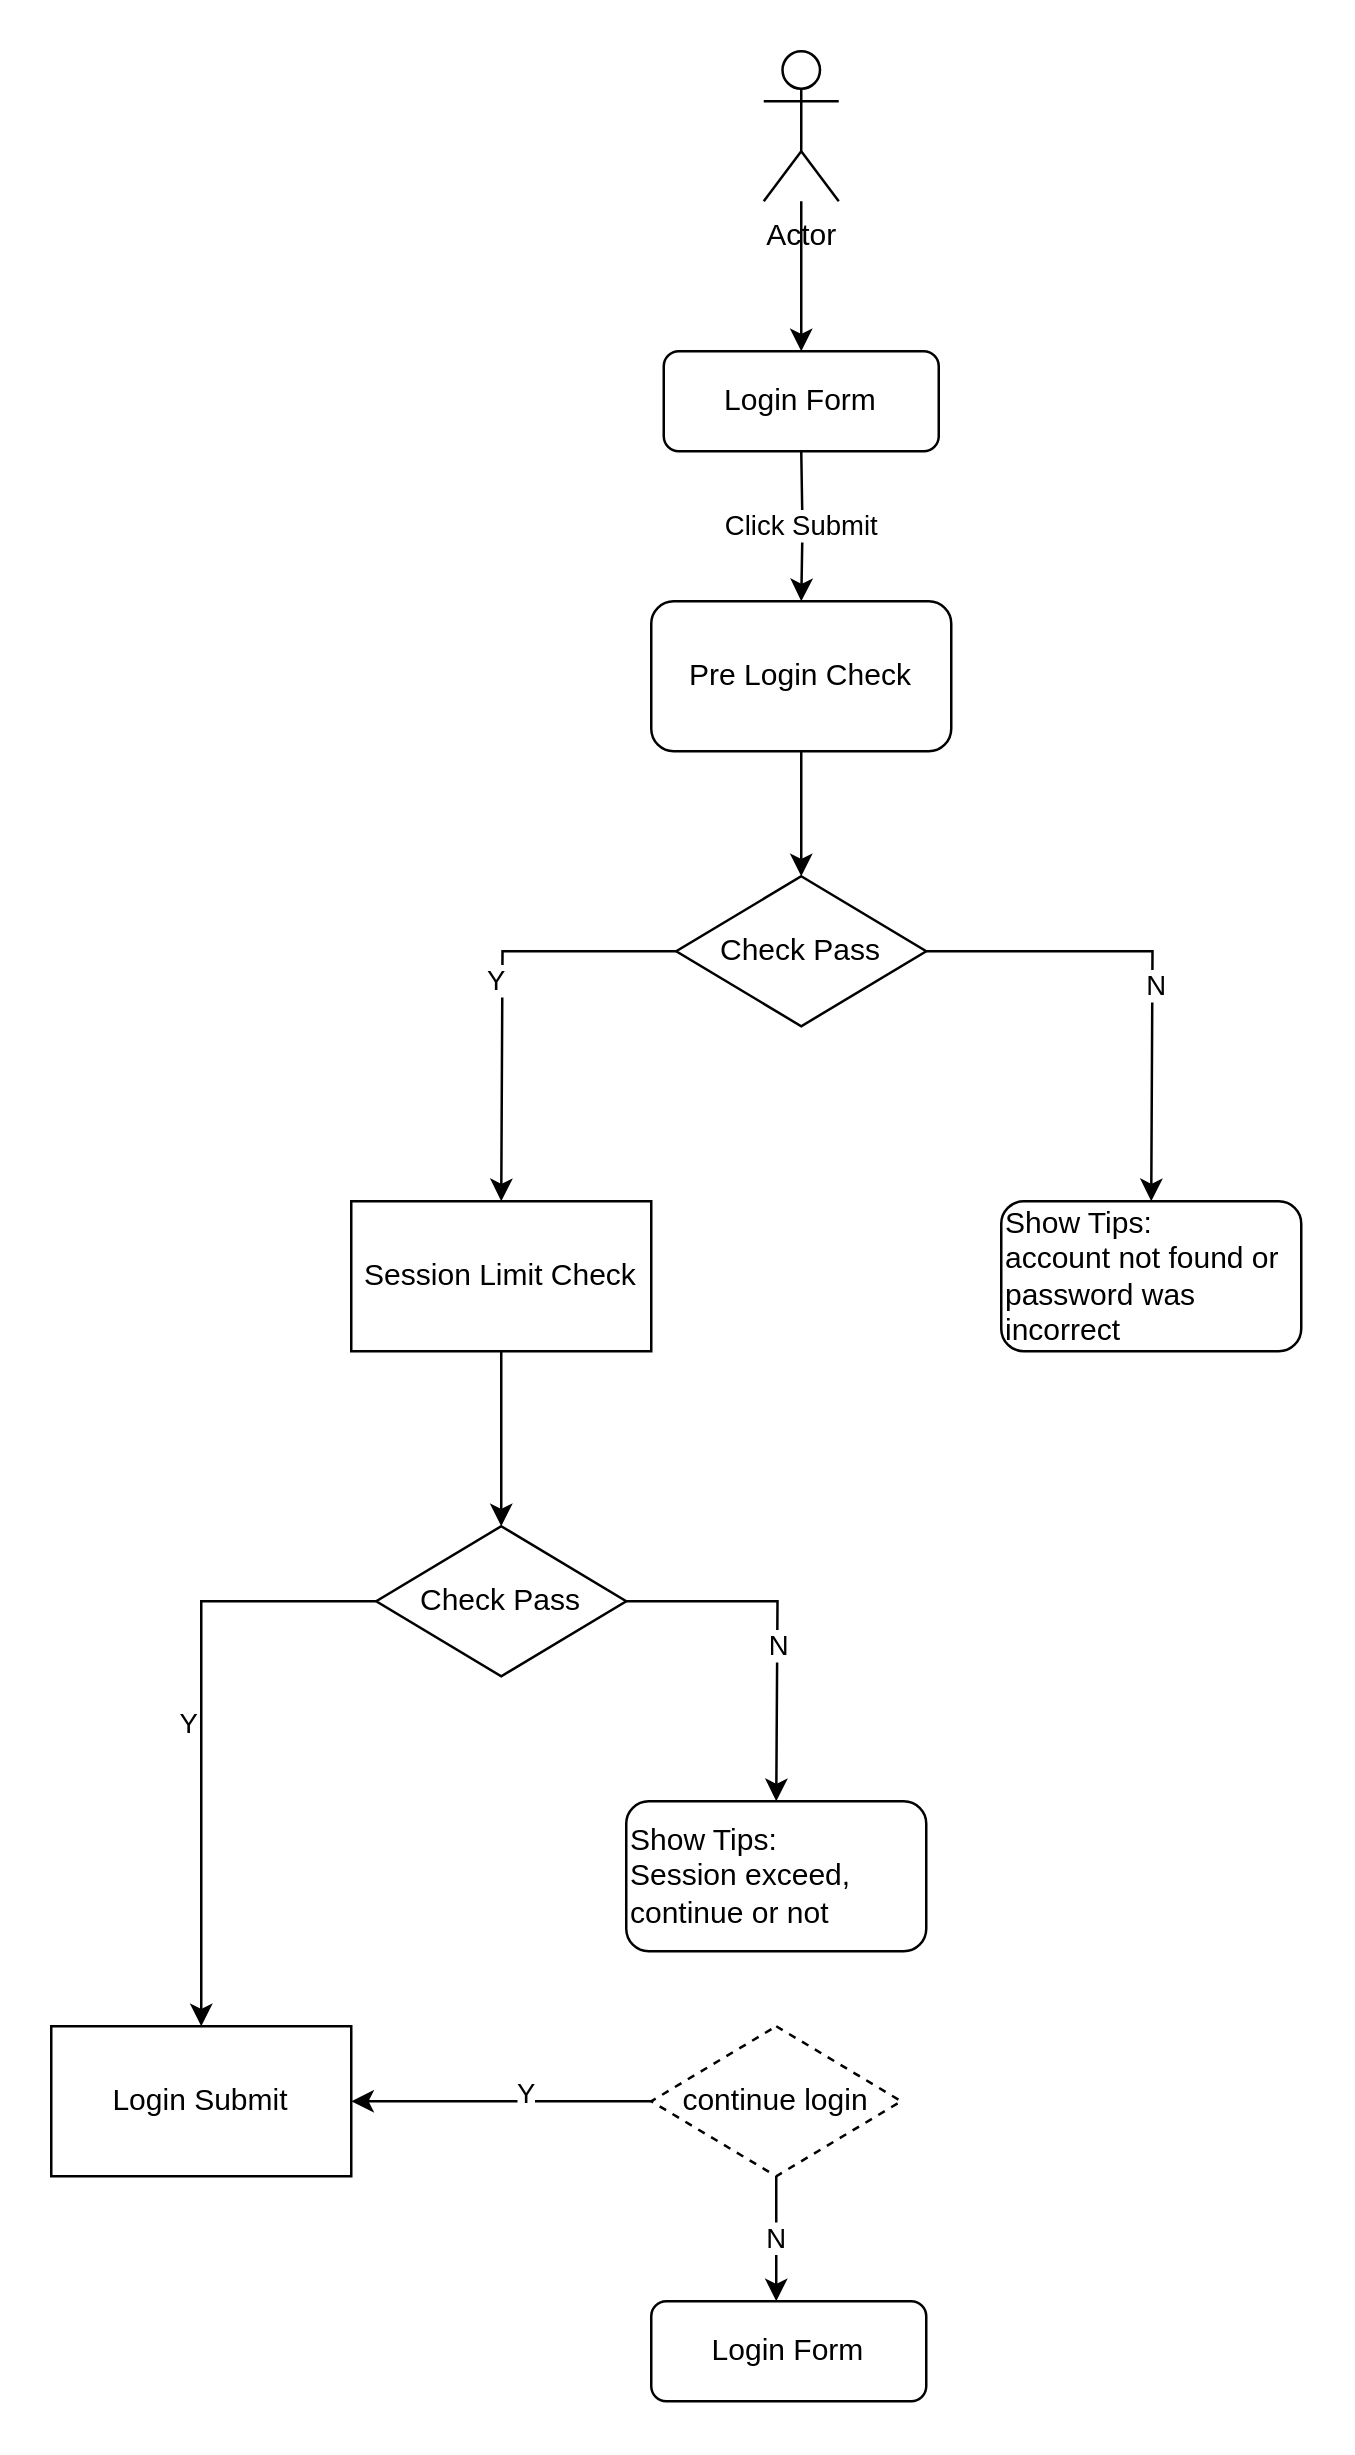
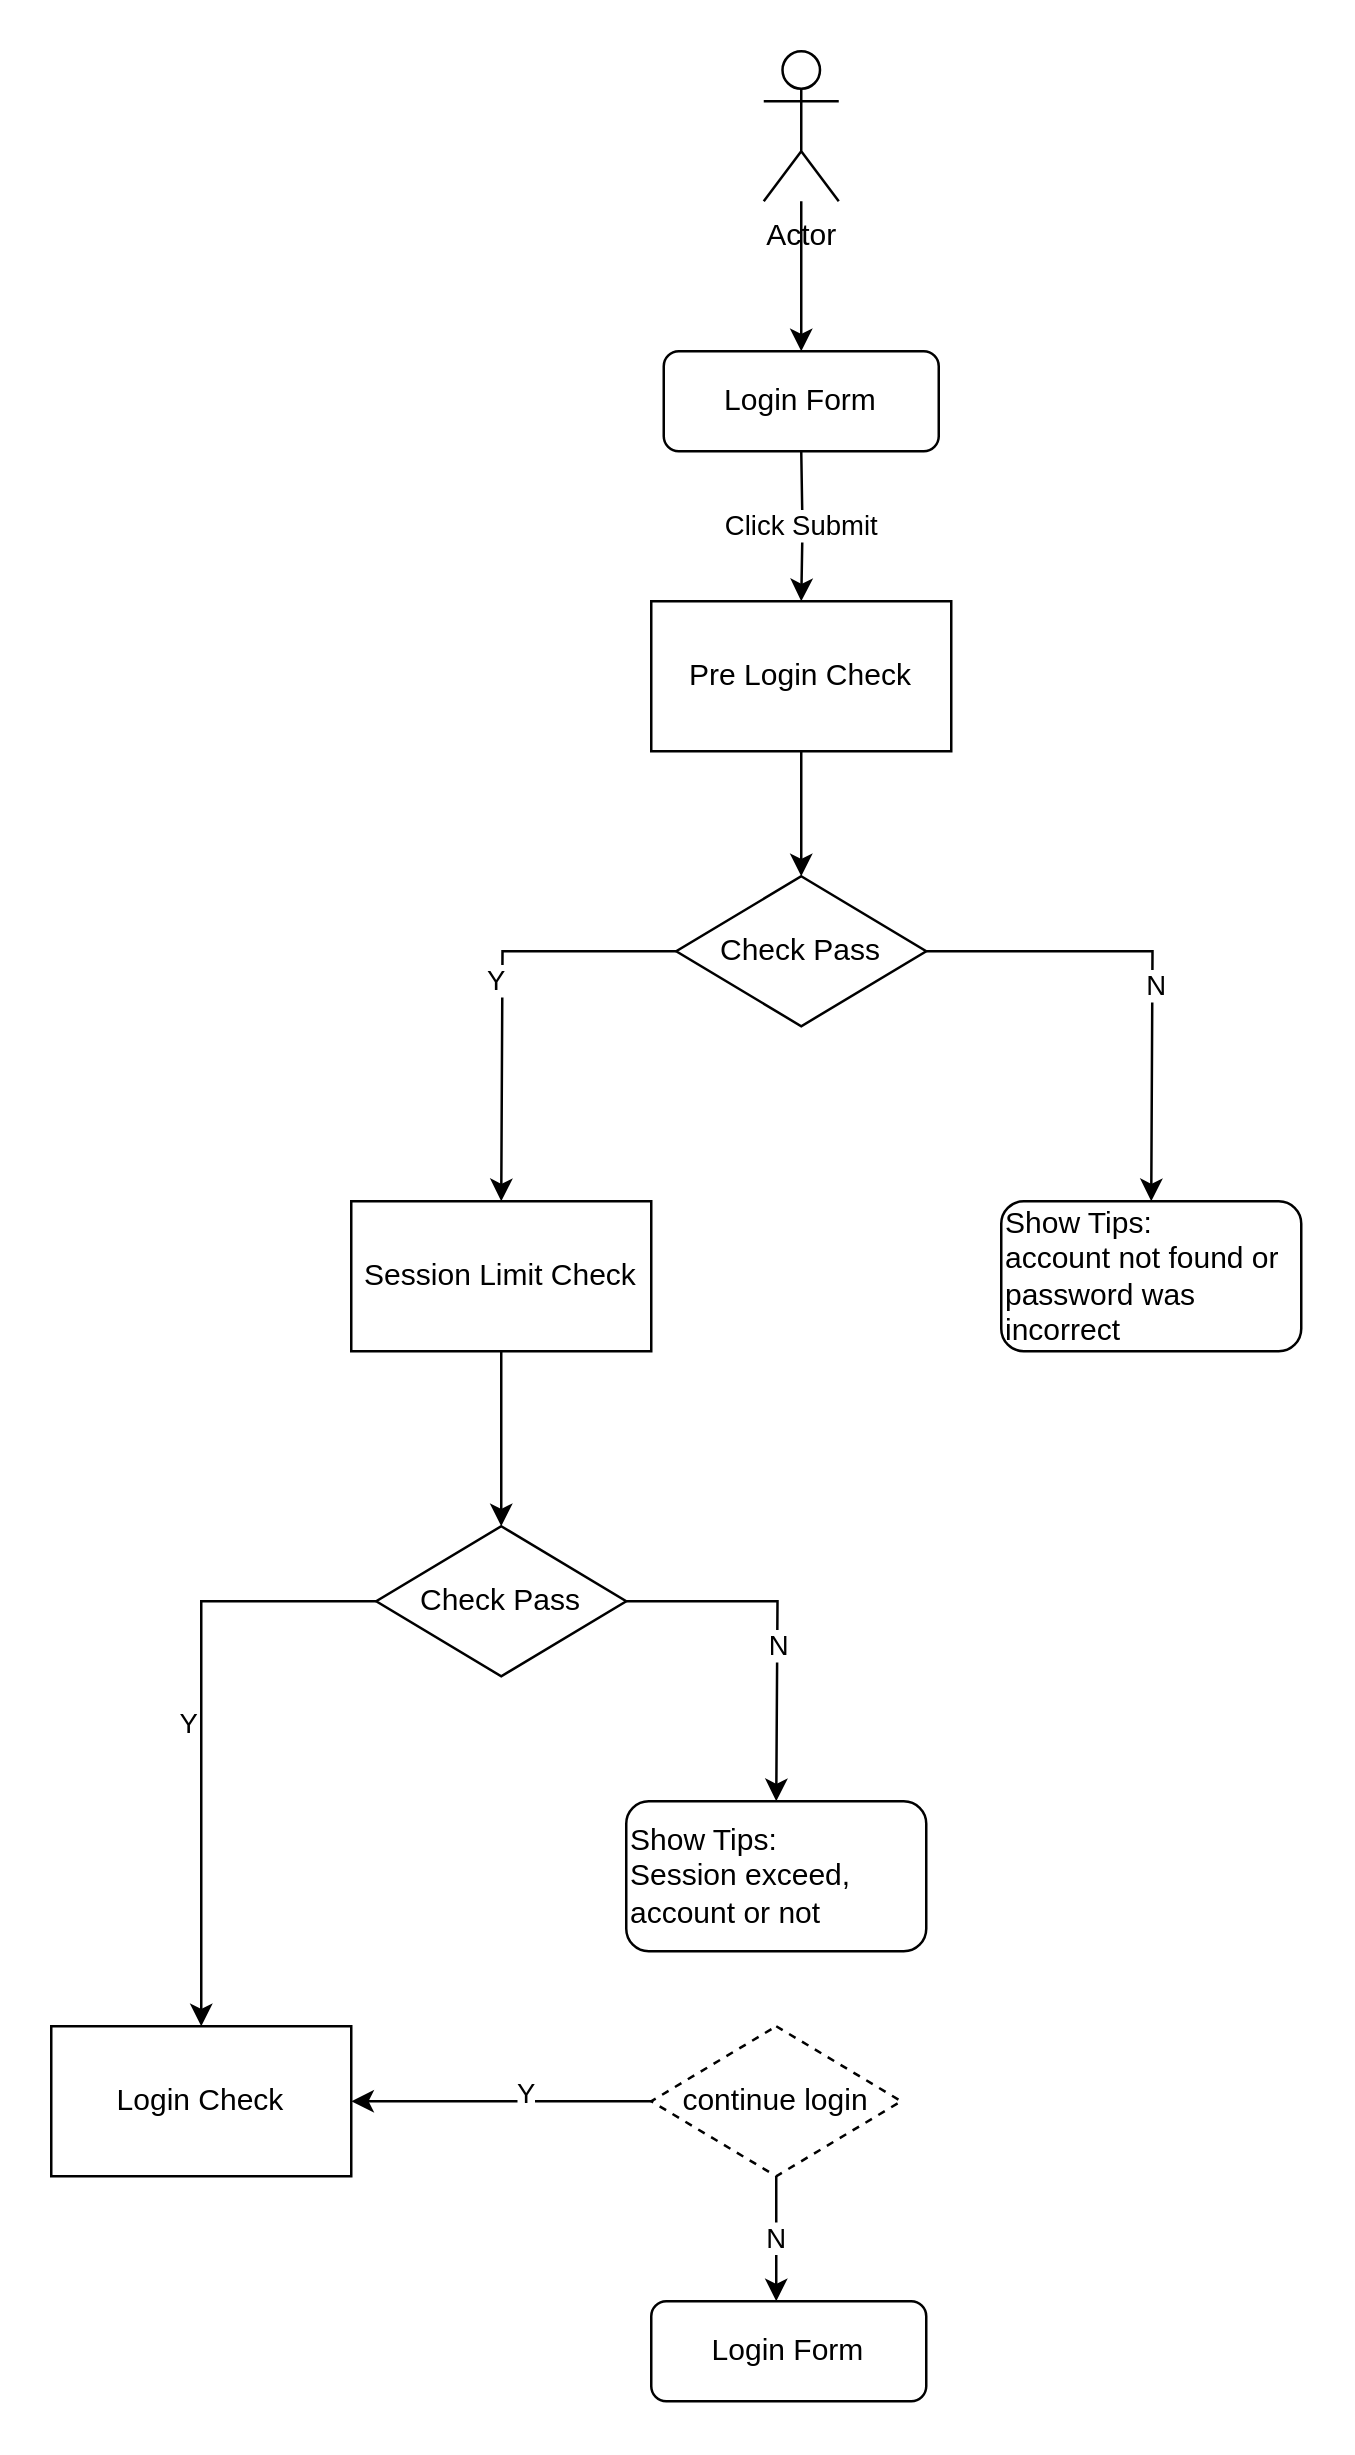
node "Pre Login Check": shape rounded rectangle -> rectangle
node "Show Tips:Session exceed, continue or not": label "Show Tips:Session exceed, continue or not" -> "Show Tips:Session exceed, account or not"
node "Login Submit": label "Login Submit" -> "Login Check"
